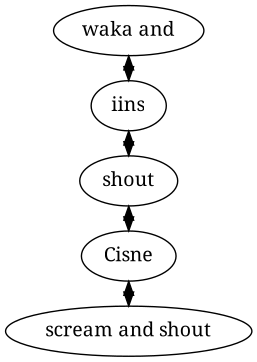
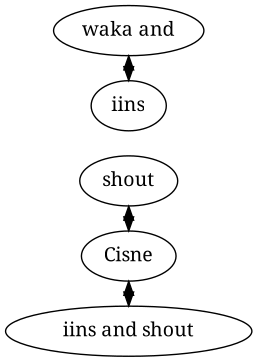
edge "iins" -- "shout": removed
node "scream and shout": label "scream and shout" -> "iins and shout"
